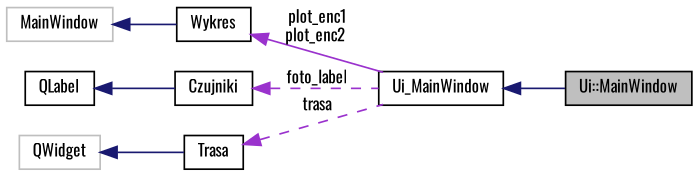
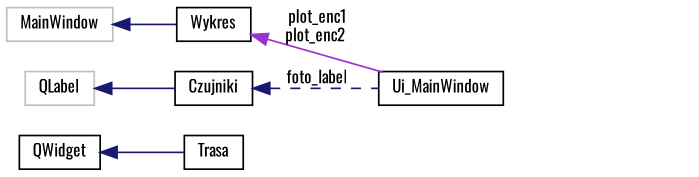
node "QLabel": color black -> grey75
edge "Ui_MainWindow" -> "Czujniki": color darkorchid3 -> midnightblue
node "Ui::MainWindow": removed
edge "Ui_MainWindow" -> "Trasa": removed, label "trasa"
node "QWidget": color grey75 -> black
